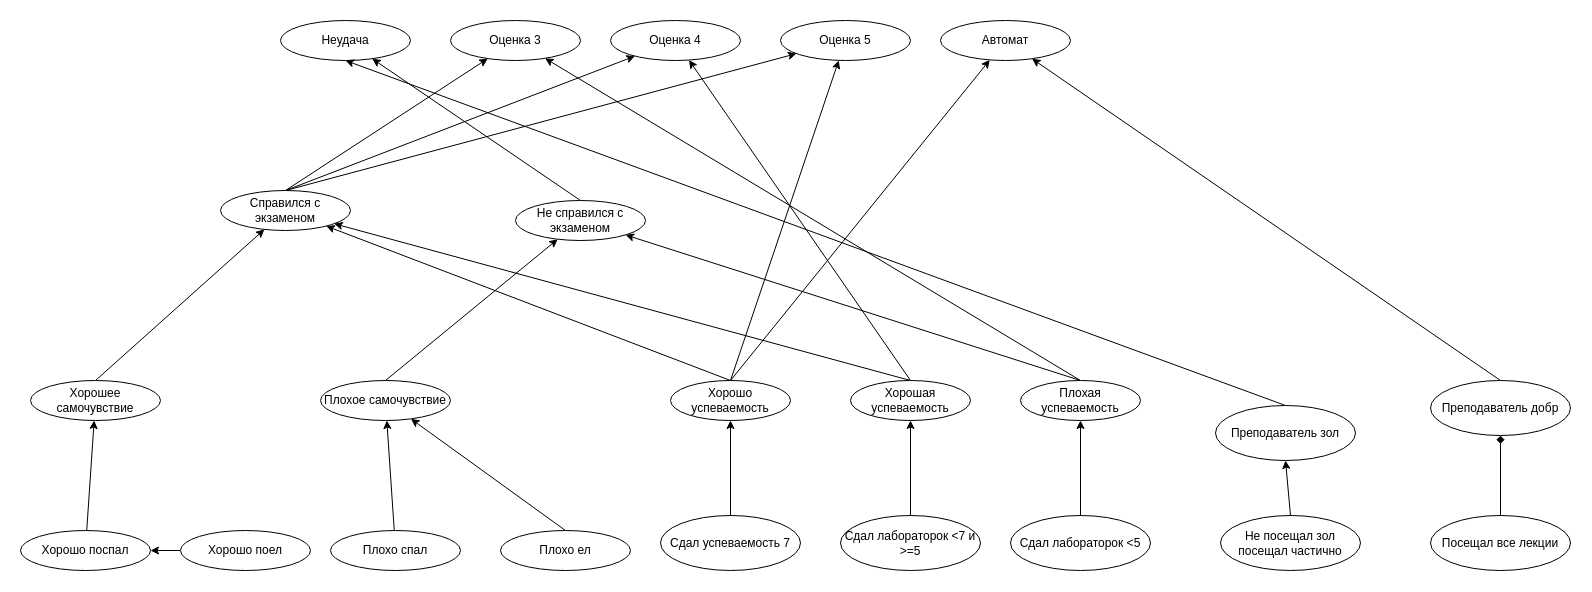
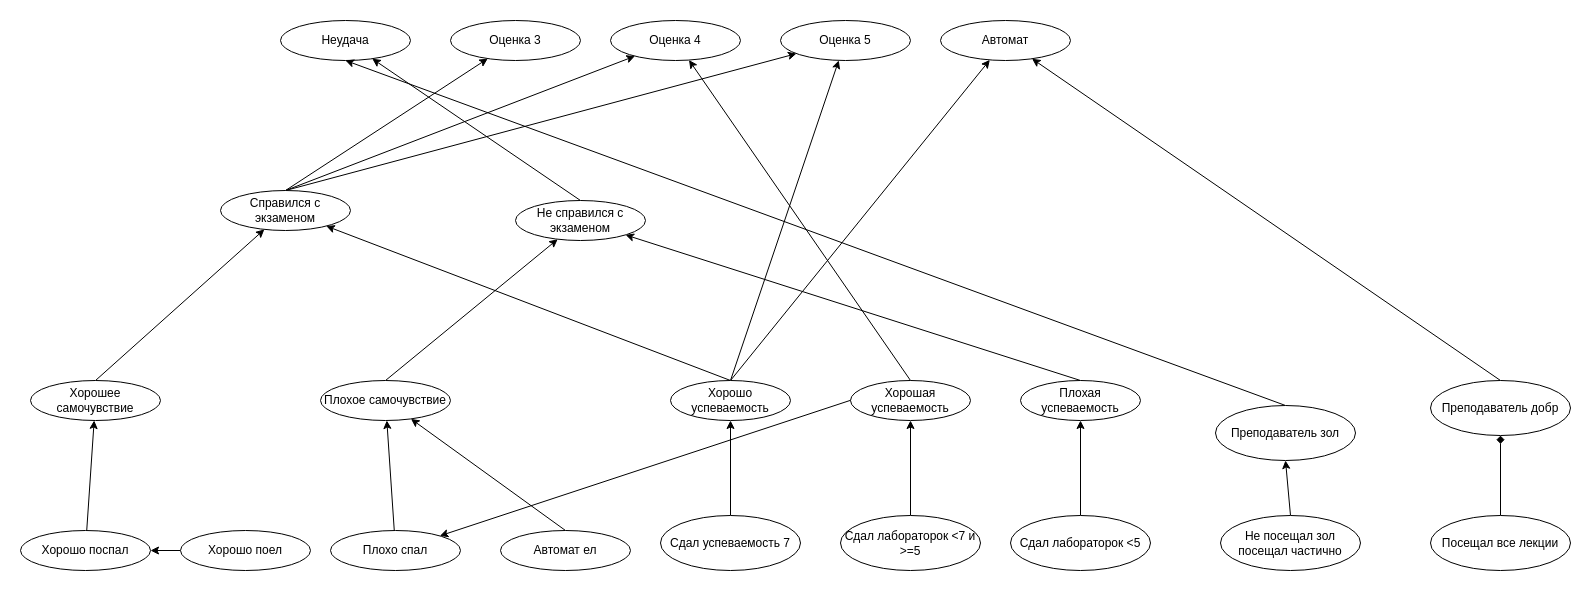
edge "Плохая успеваемость" -> "Оценка 3": removed
edge "Хорошая успеваемость" -> "Справился с экзаменом": now "Хорошая успеваемость" -> "Плохо спал"
node "Плохо ел": label "Плохо ел" -> "Автомат ел"
